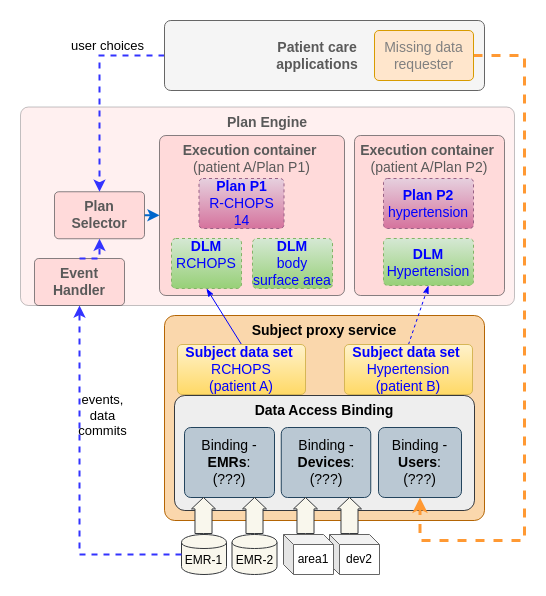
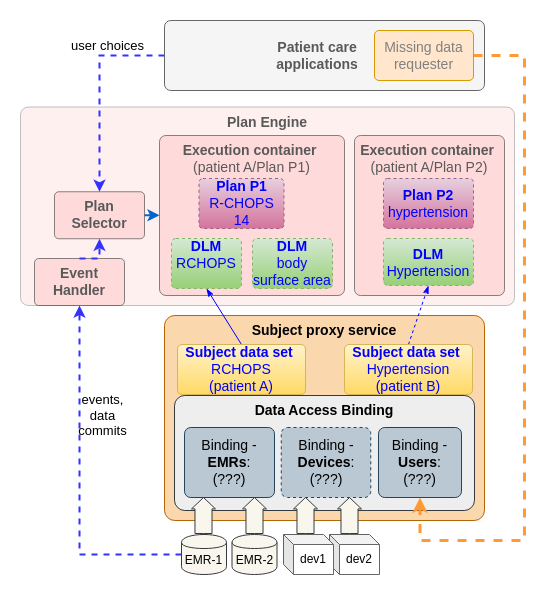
node "Binding - Devices: (???)": style solid -> dashed
node "area1": label "area1" -> "dev1"
